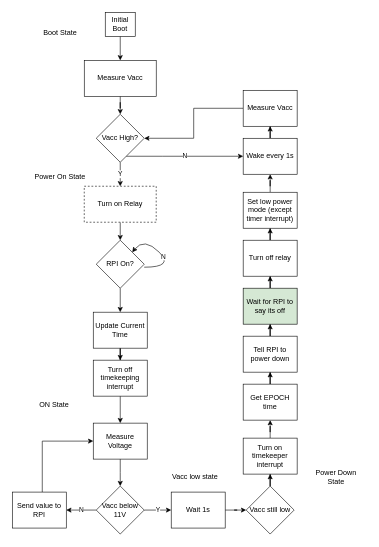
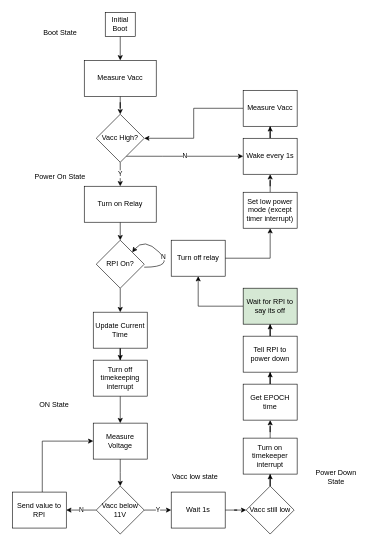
node "Turn on Relay": style dashed -> solid
node "Turn off relay": moved (270, 258) -> (198, 258)
